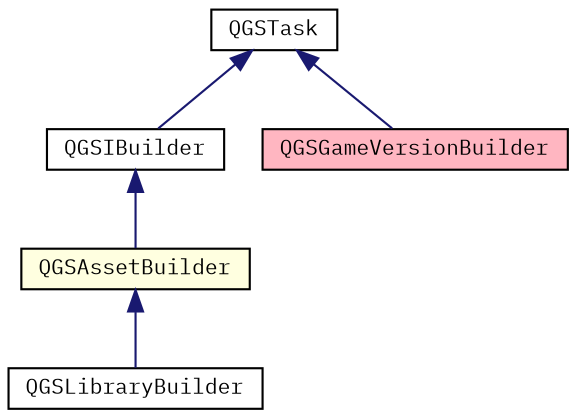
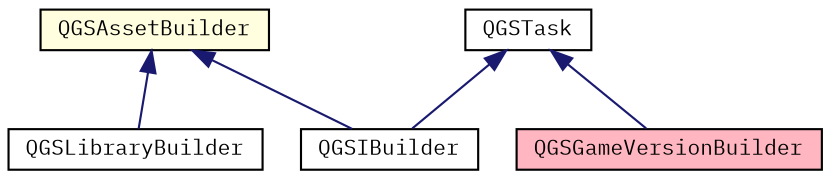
edge "QGSAssetBuilder" -> "QGSIBuilder": reversed
